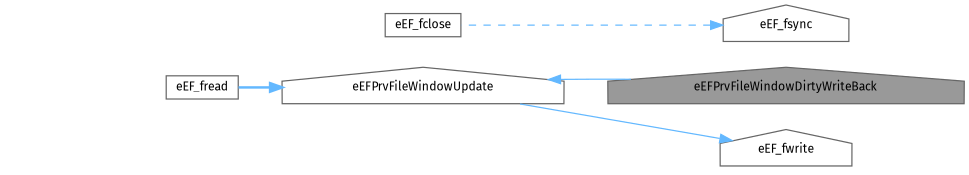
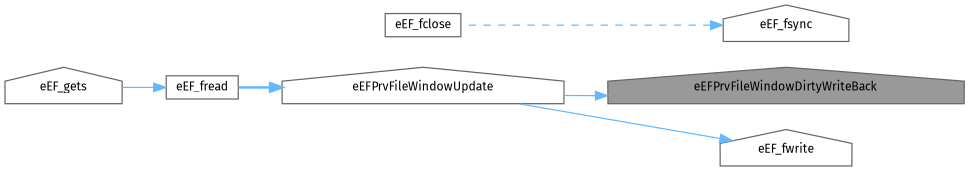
edge "eEFPrvFileWindowDirtyWriteBack" -> "eEFPrvFileWindowUpdate": reversed
node "eEF_gets": added
